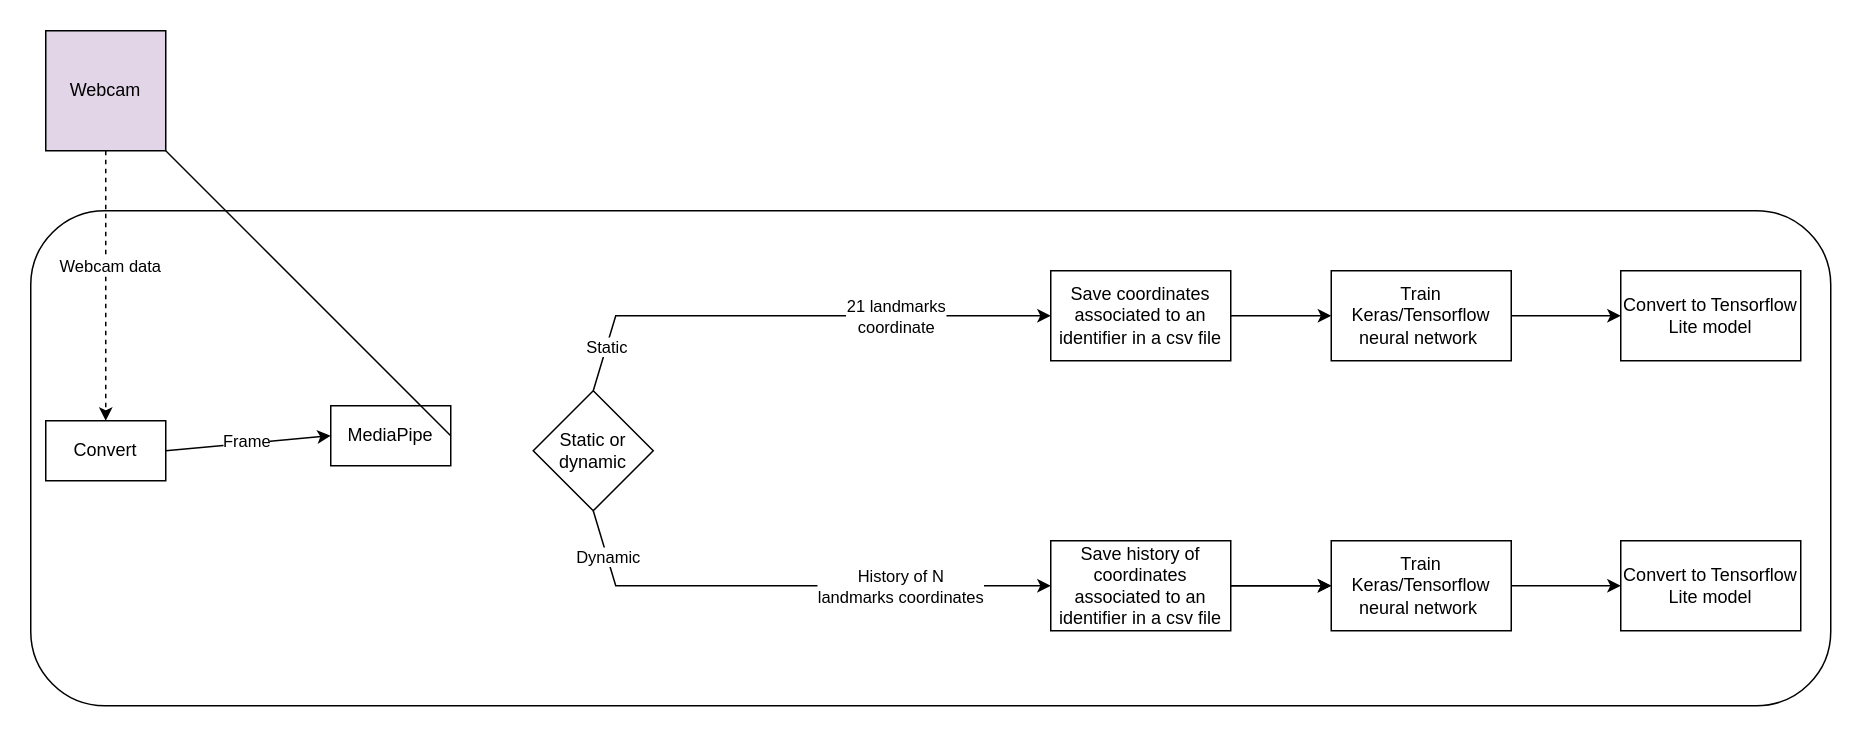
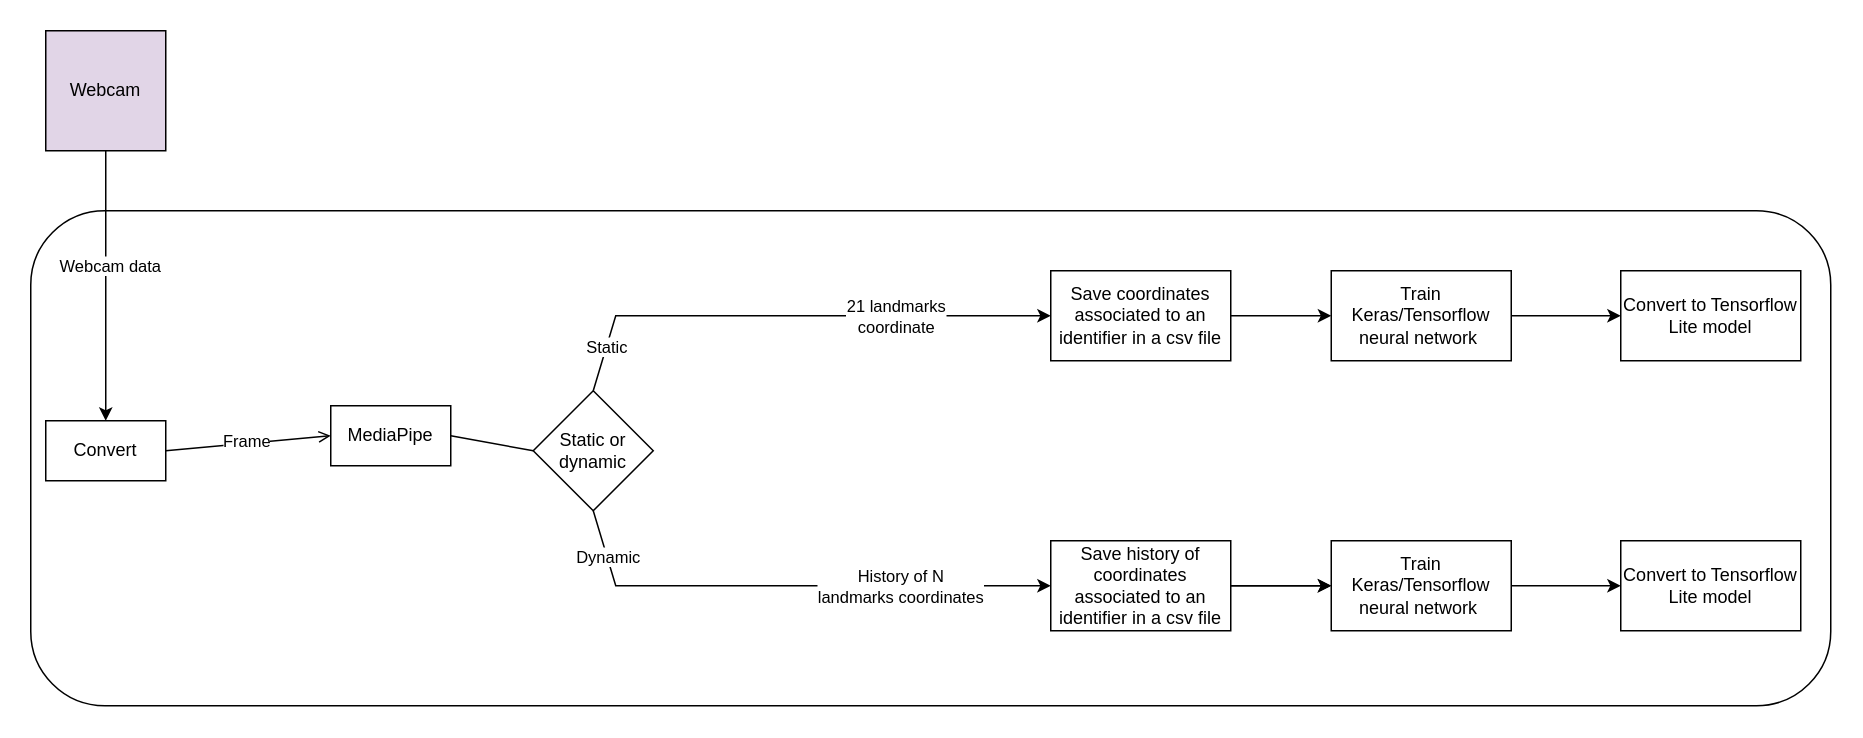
edge "Webcam" -- "MediaPipe": now "Static or dynamic" -- "MediaPipe"
edge "Webcam" -> "Convert": style dashed -> solid
edge "Convert" -> "MediaPipe": arrowhead classic -> open
